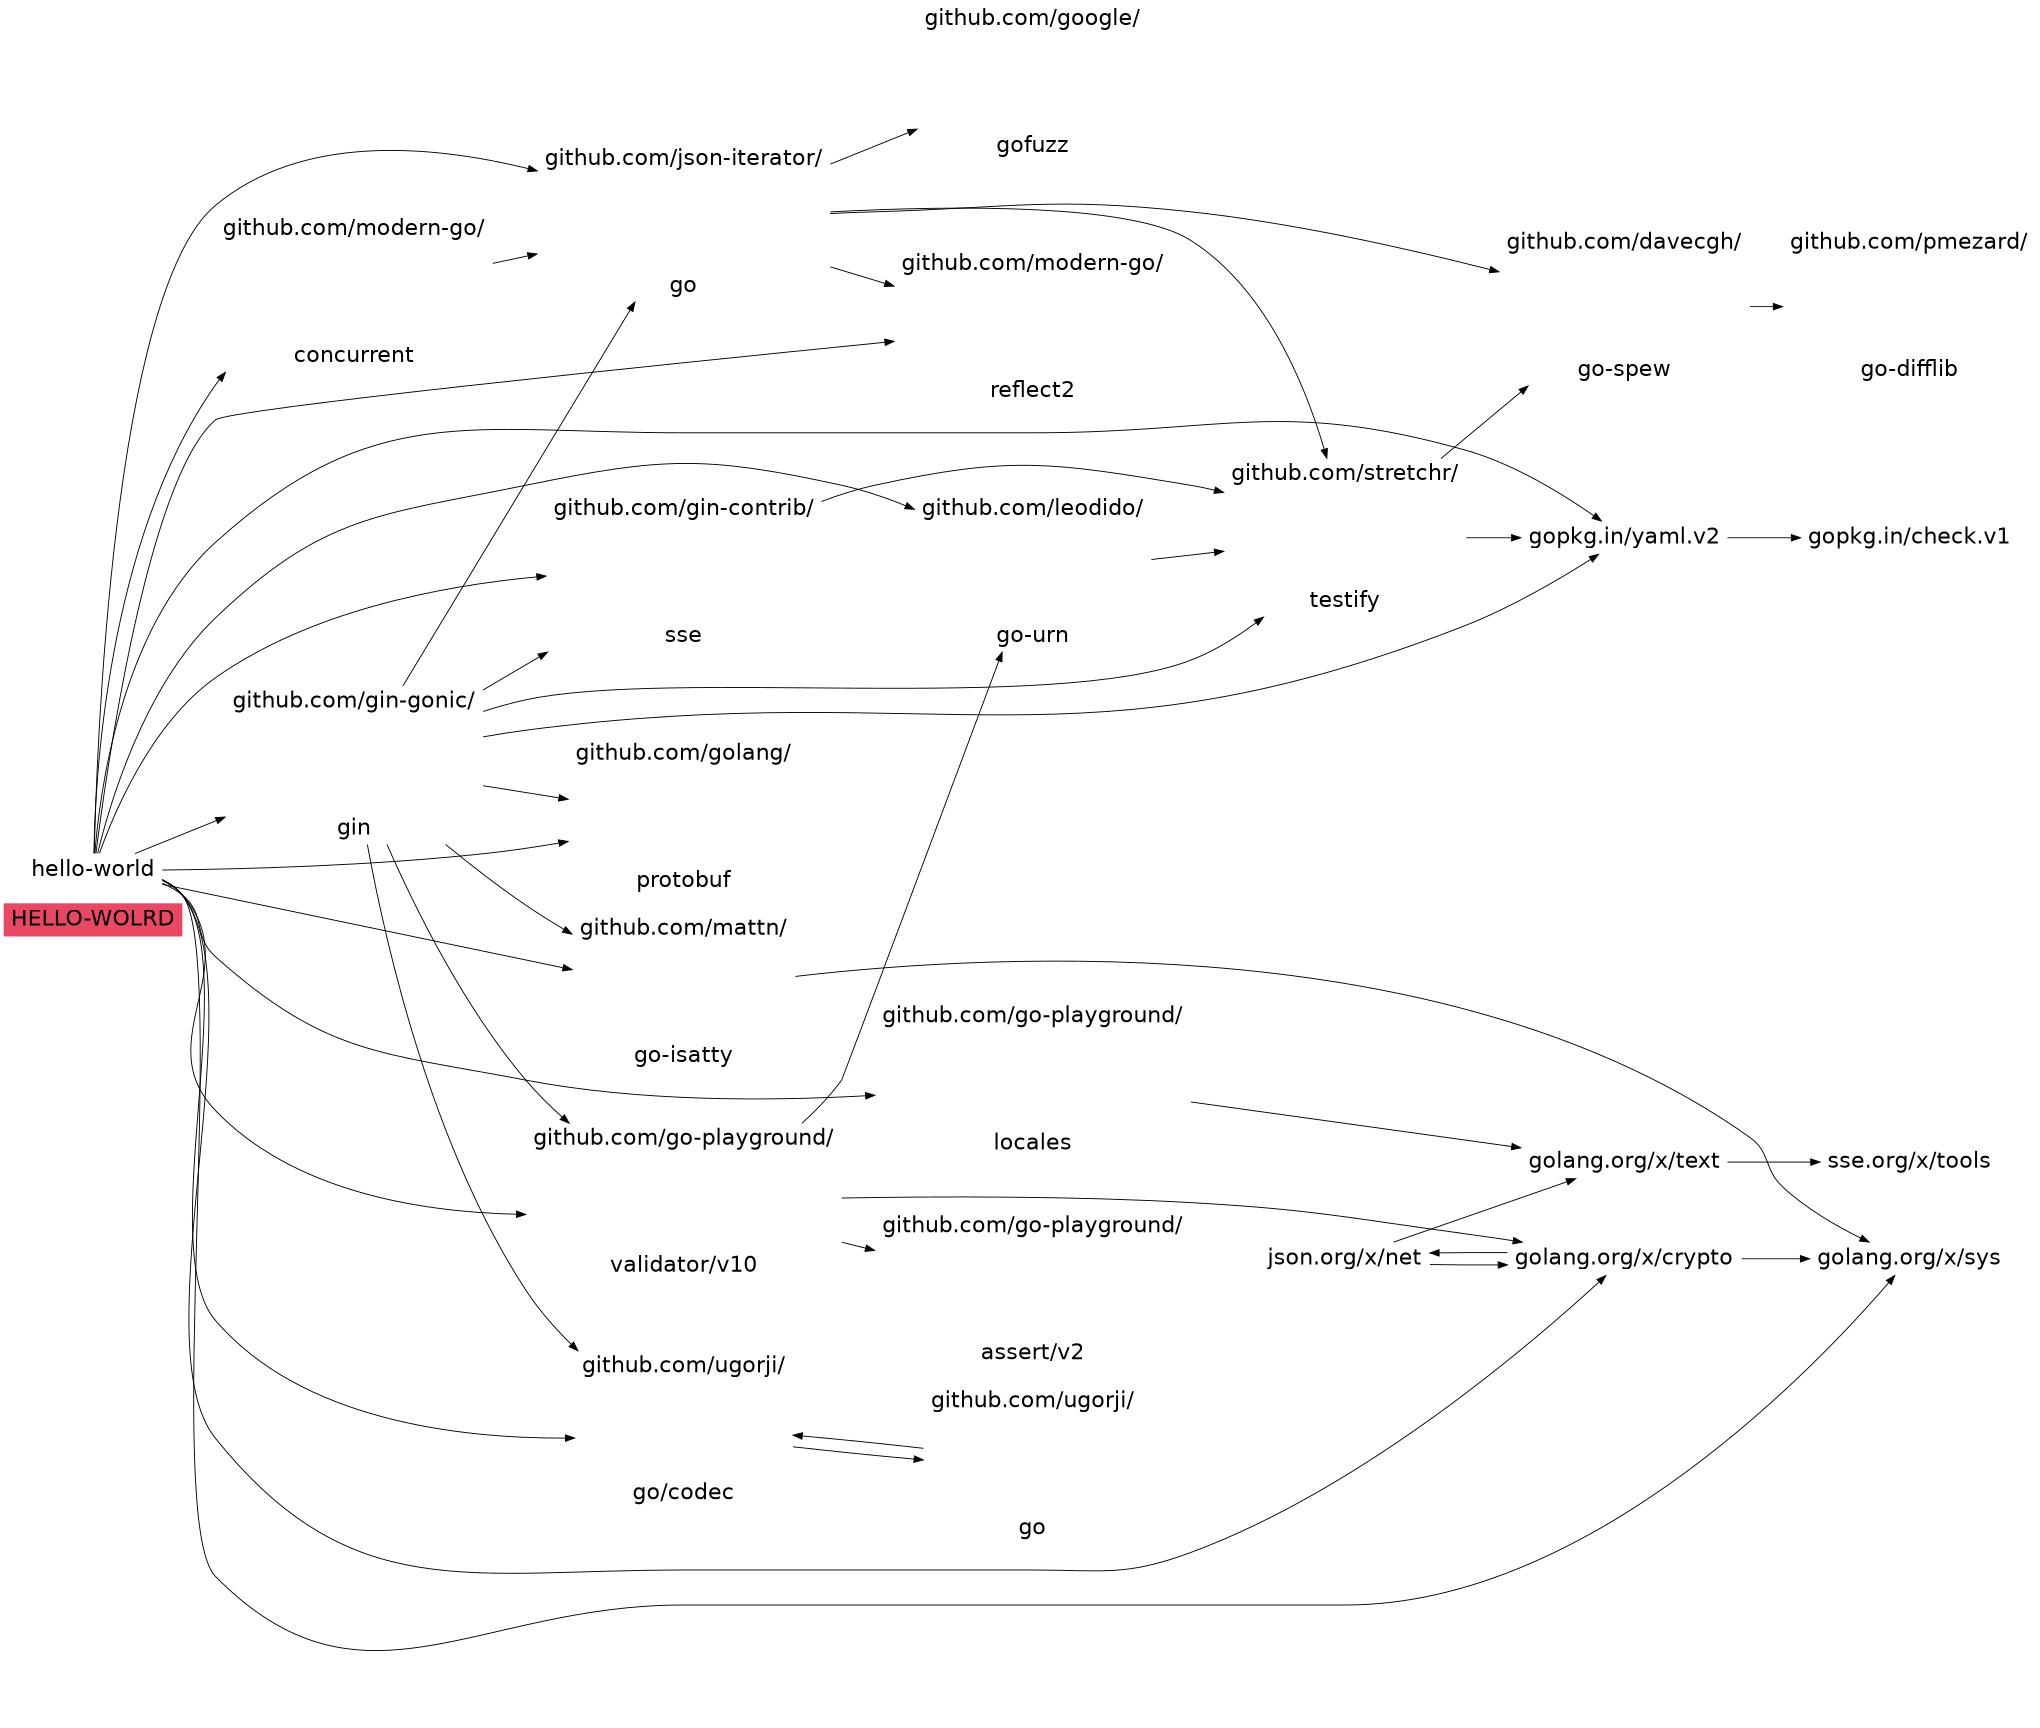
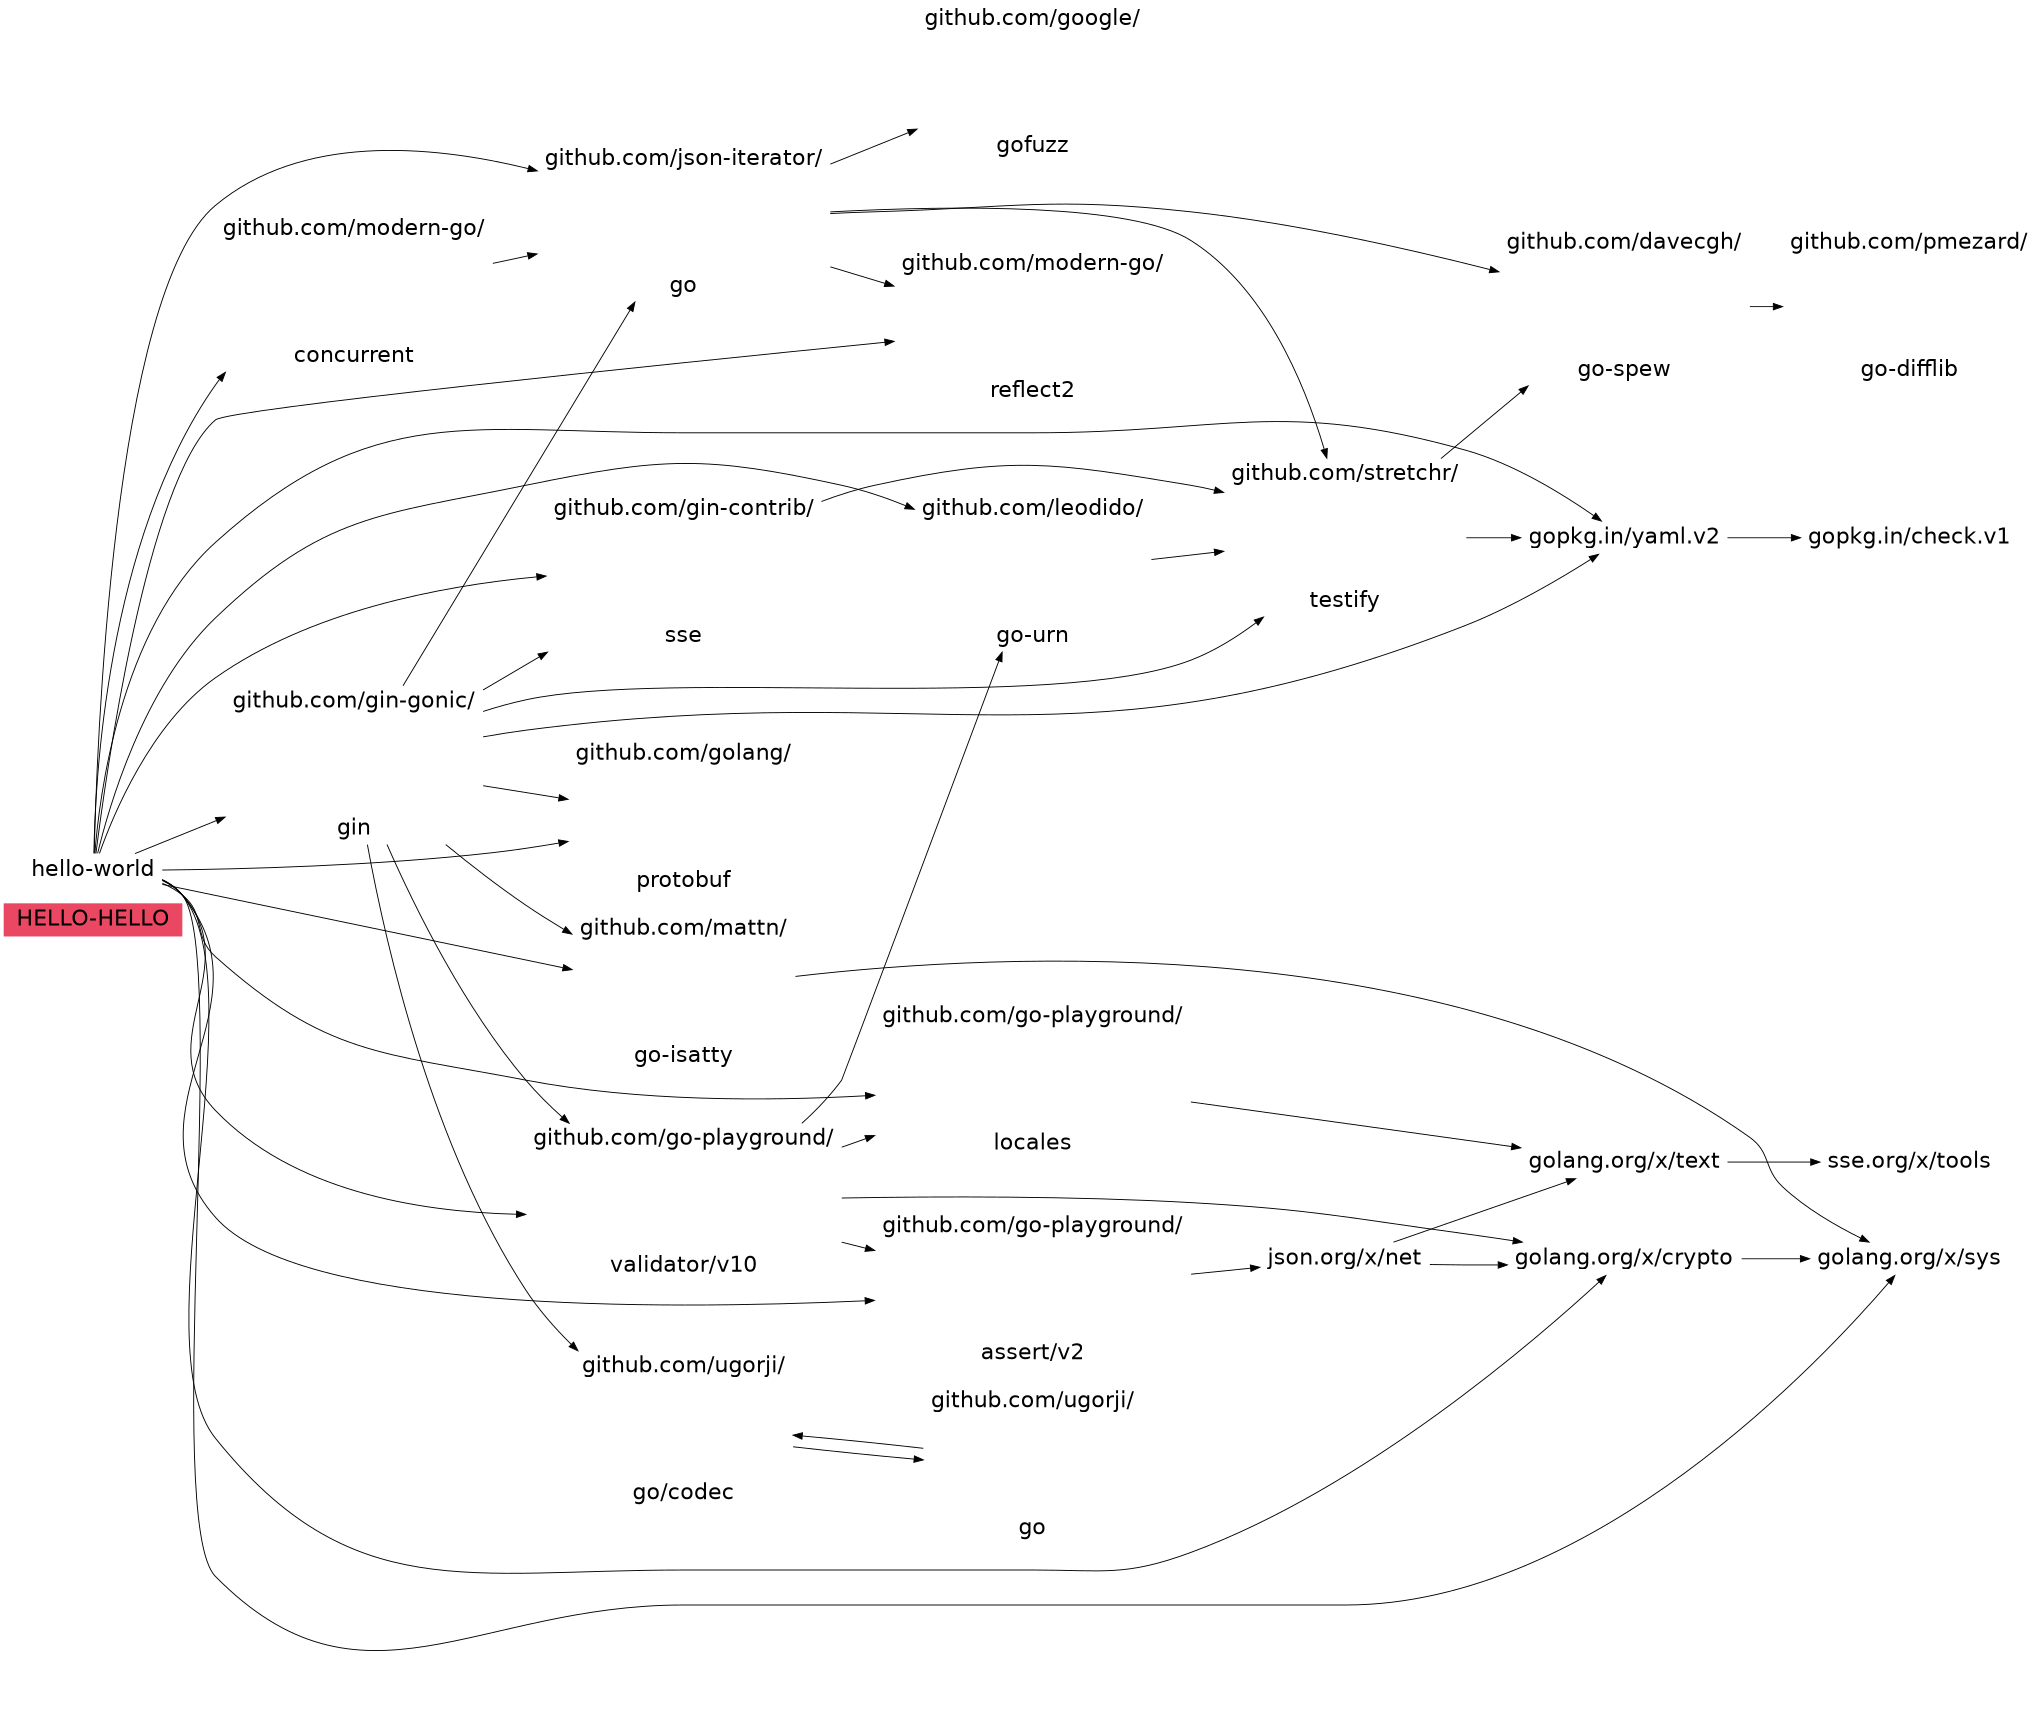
node "HELLO-WOLRD": label "HELLO-WOLRD" -> "HELLO-HELLO"
edge "github.com/go-playground/ validator/v10" -> "github.com/go-playground/ locales": added
edge "golang.org/x/crypto" -> "json.org/x/net": now "github.com/go-playground/ assert/v2" -> "json.org/x/net"
edge "hello-world" -> "github.com/ugorji/ go/codec": now "hello-world" -> "github.com/go-playground/ assert/v2"
